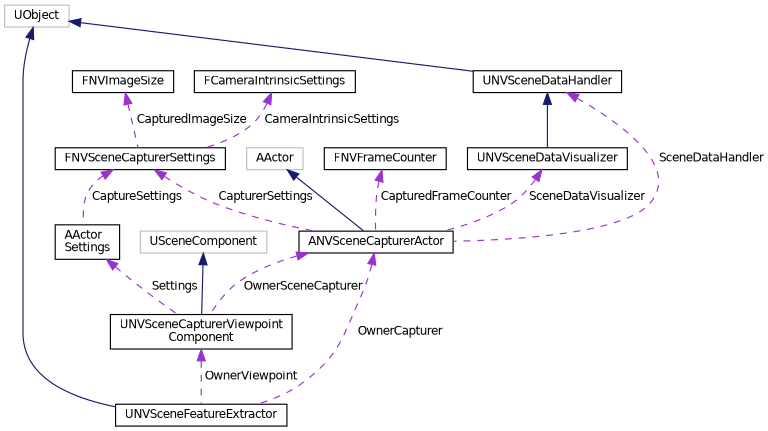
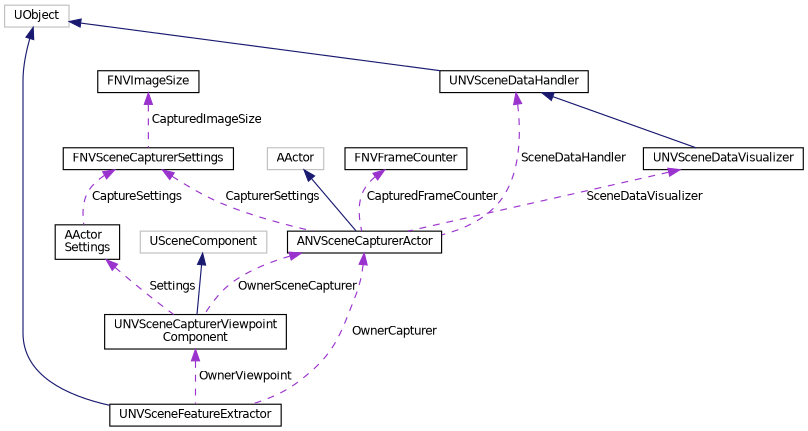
node "FCameraIntrinsicSettings": removed
